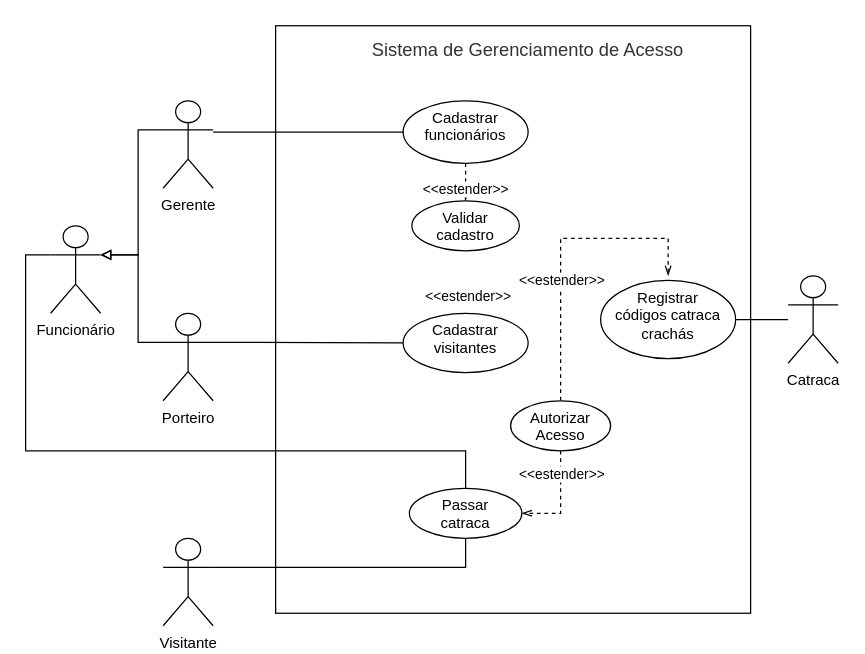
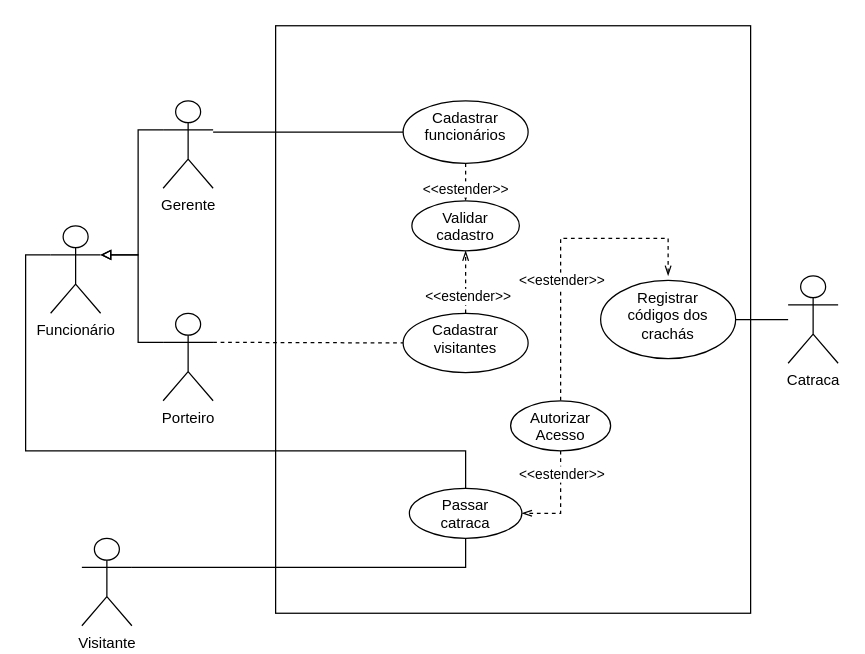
node "Sistema de Gerenciamento de Acesso": removed
edge "Cadastrar visitantes" -> "Validar cadastro": added
node "Registrar códigos catraca crachás": label "Registrar códigos catraca crachás" -> "Registrar códigos dos crachás"
edge "Cadastrar visitantes" -- "Porteiro": style solid -> dashed
node "Visitante": moved (188, 582) -> (107, 582)
